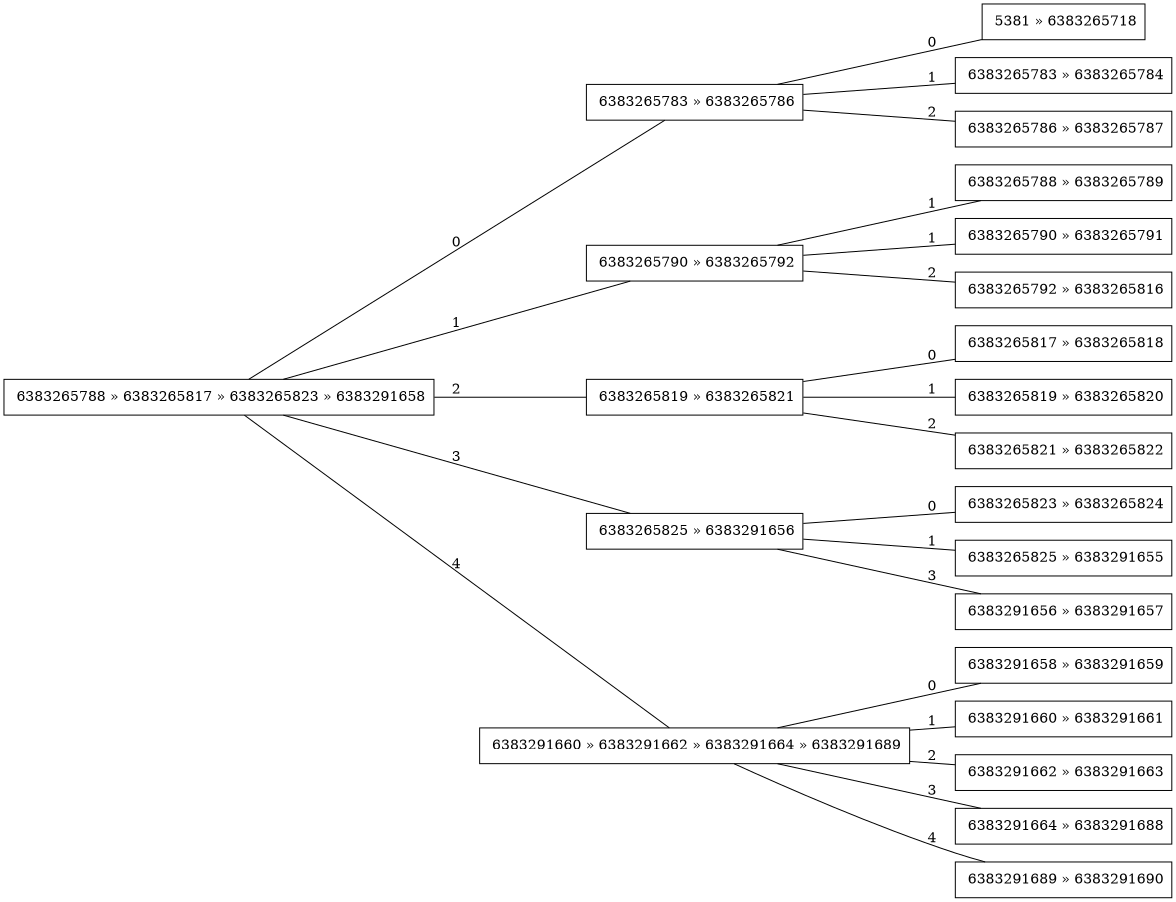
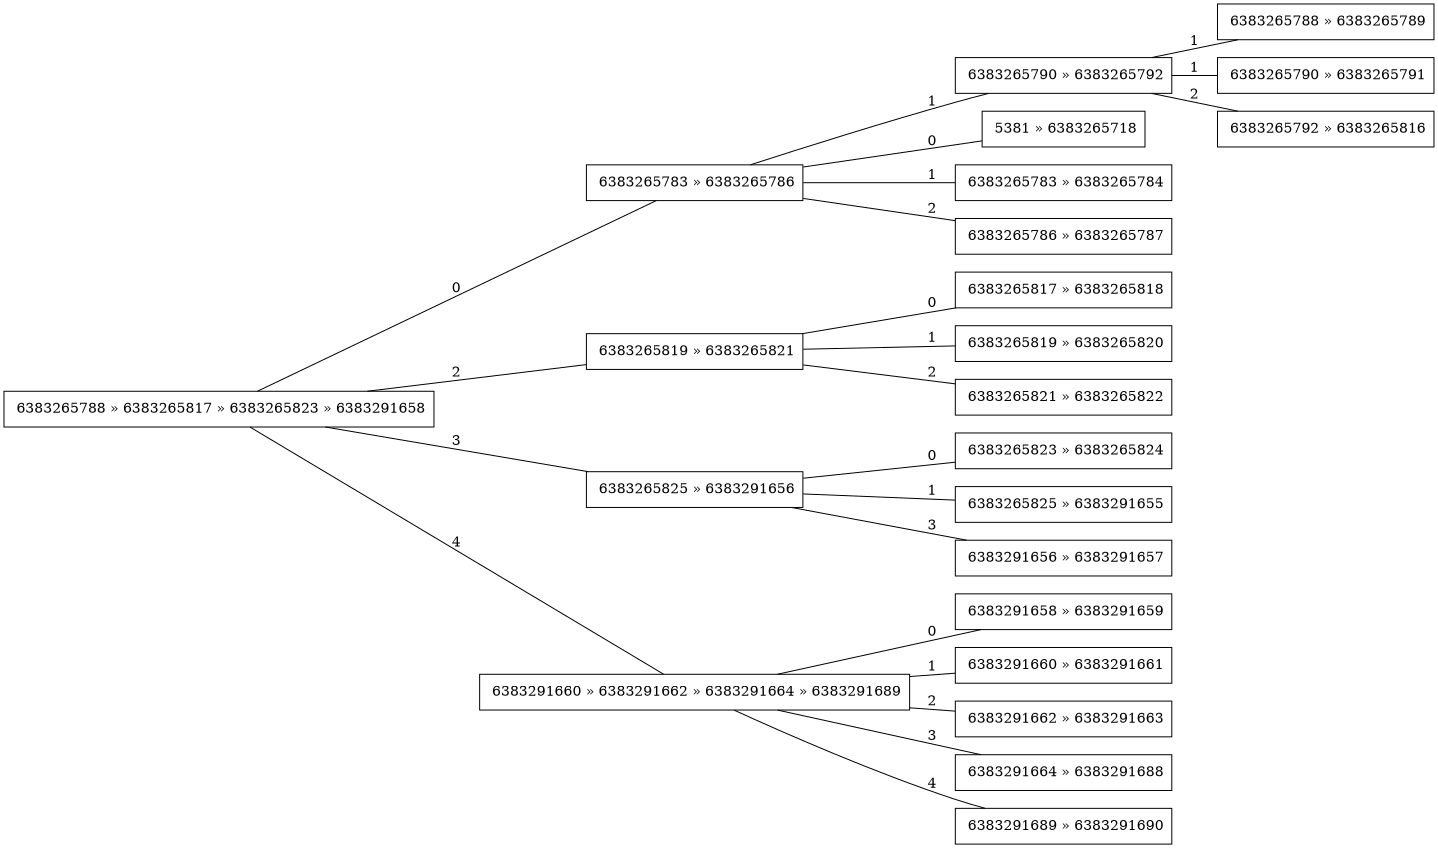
edge "6383265790 » 6383265792" -- "6383265788 » 6383265817 » 6383265823 » 6383291658": now "6383265790 » 6383265792" -- "6383265783 » 6383265786"
